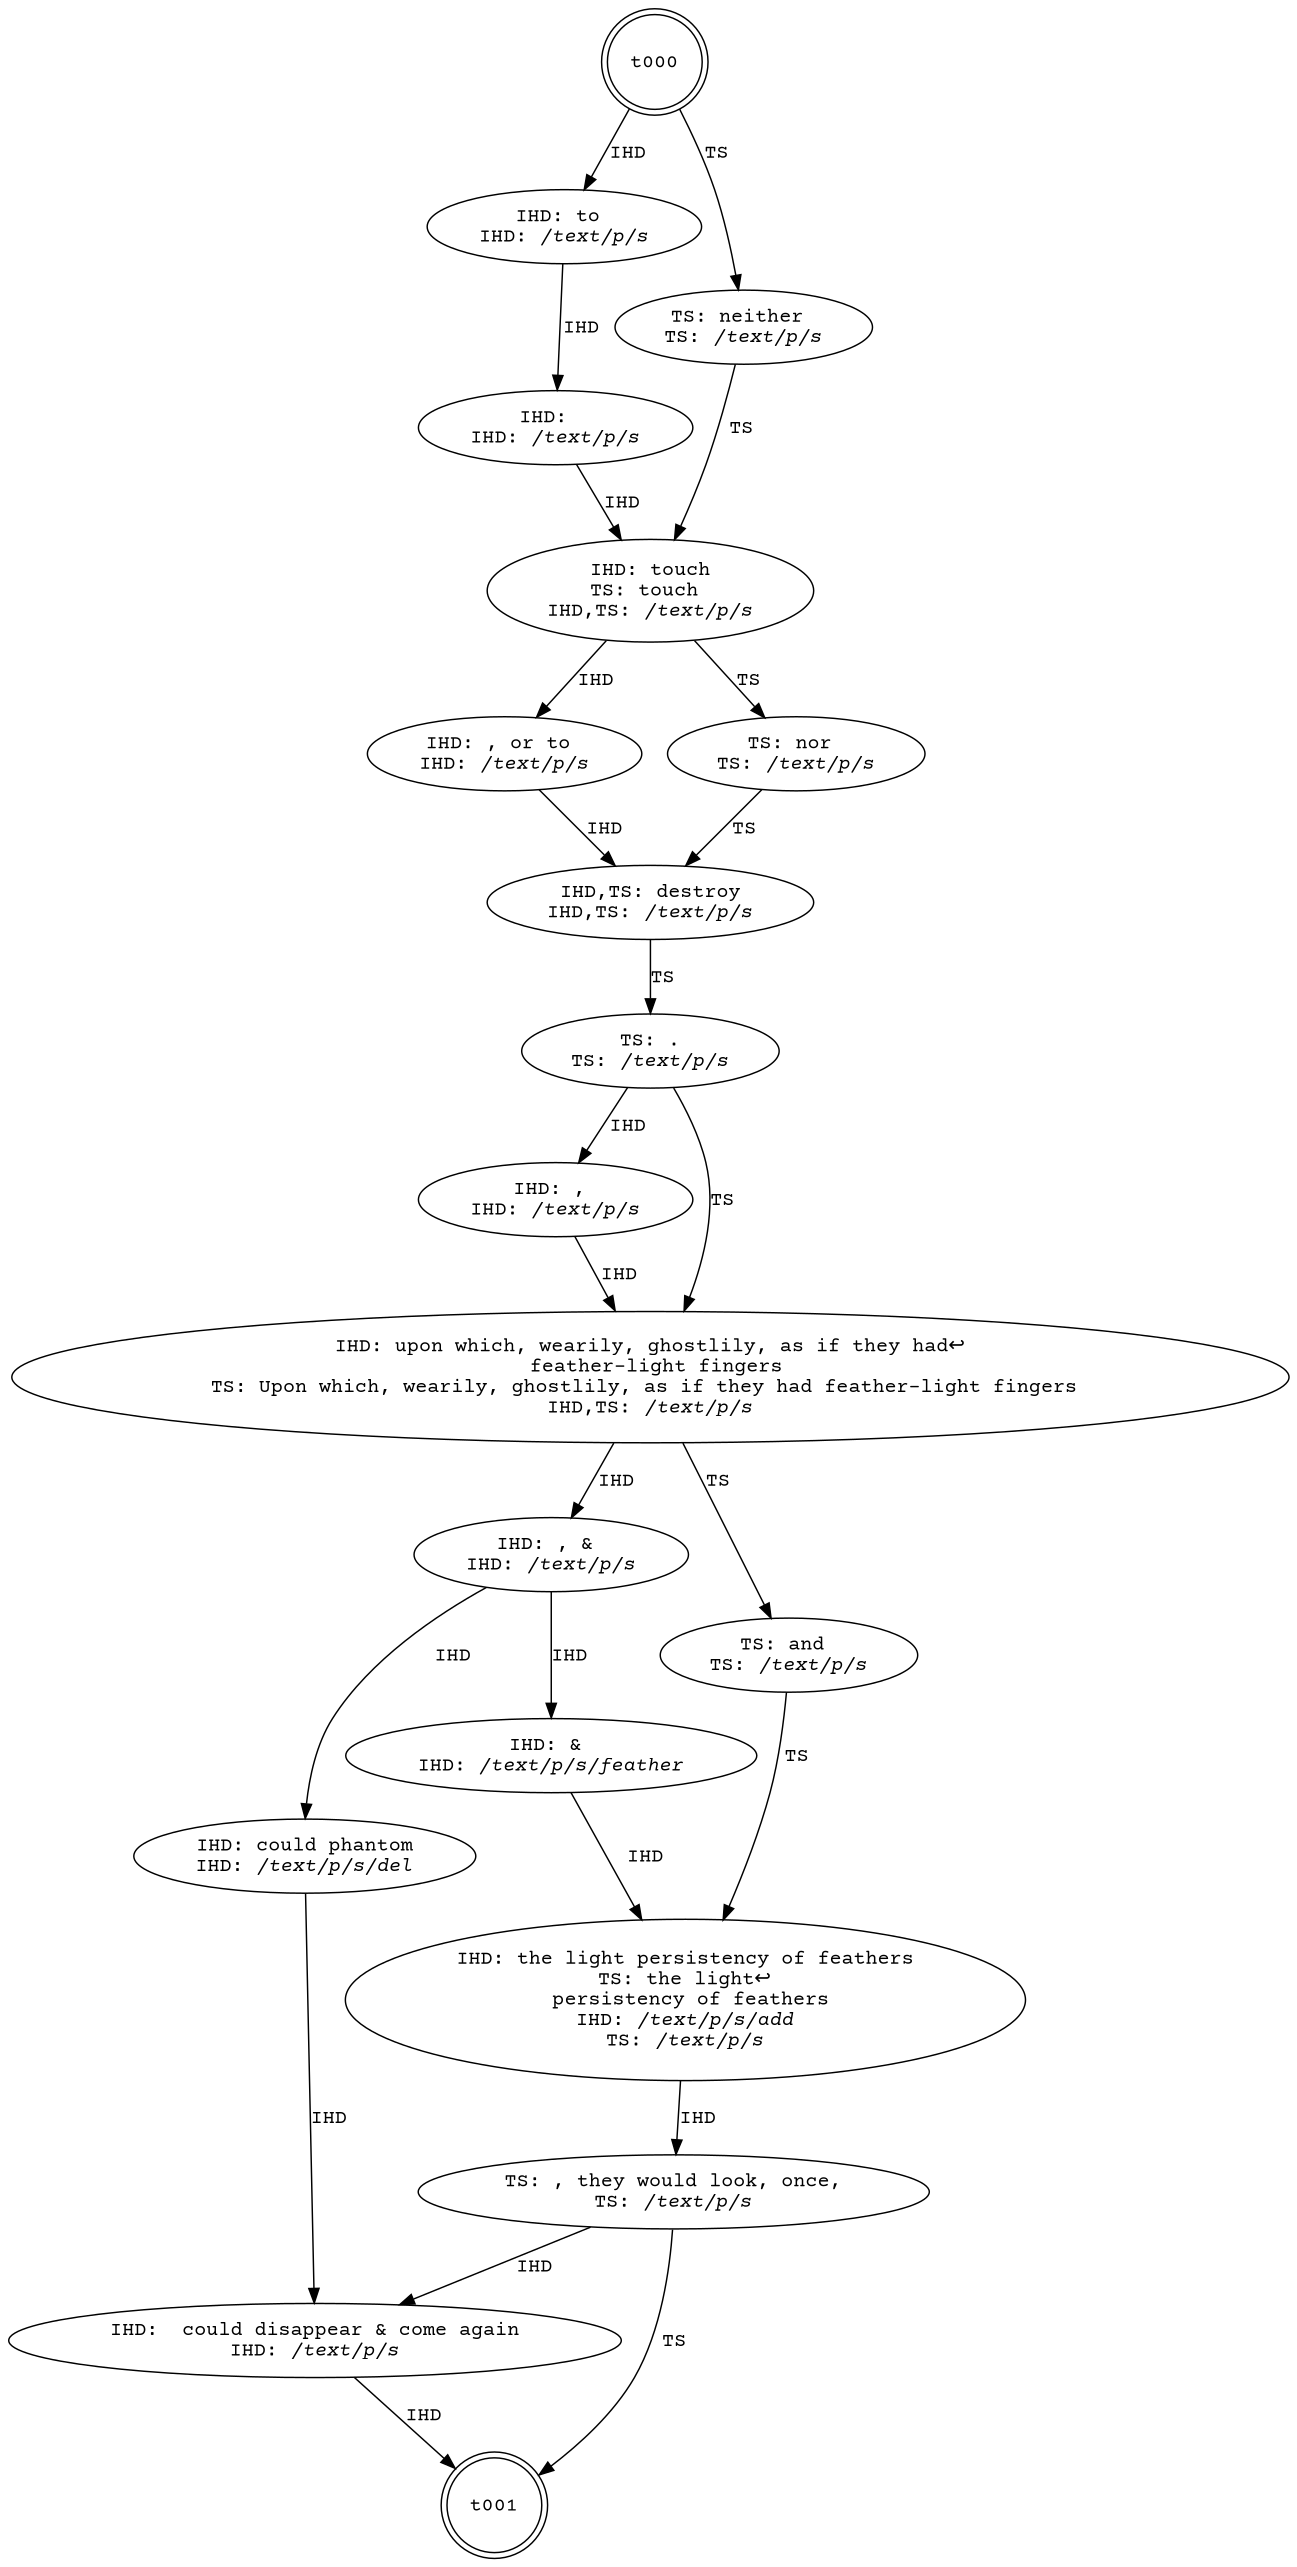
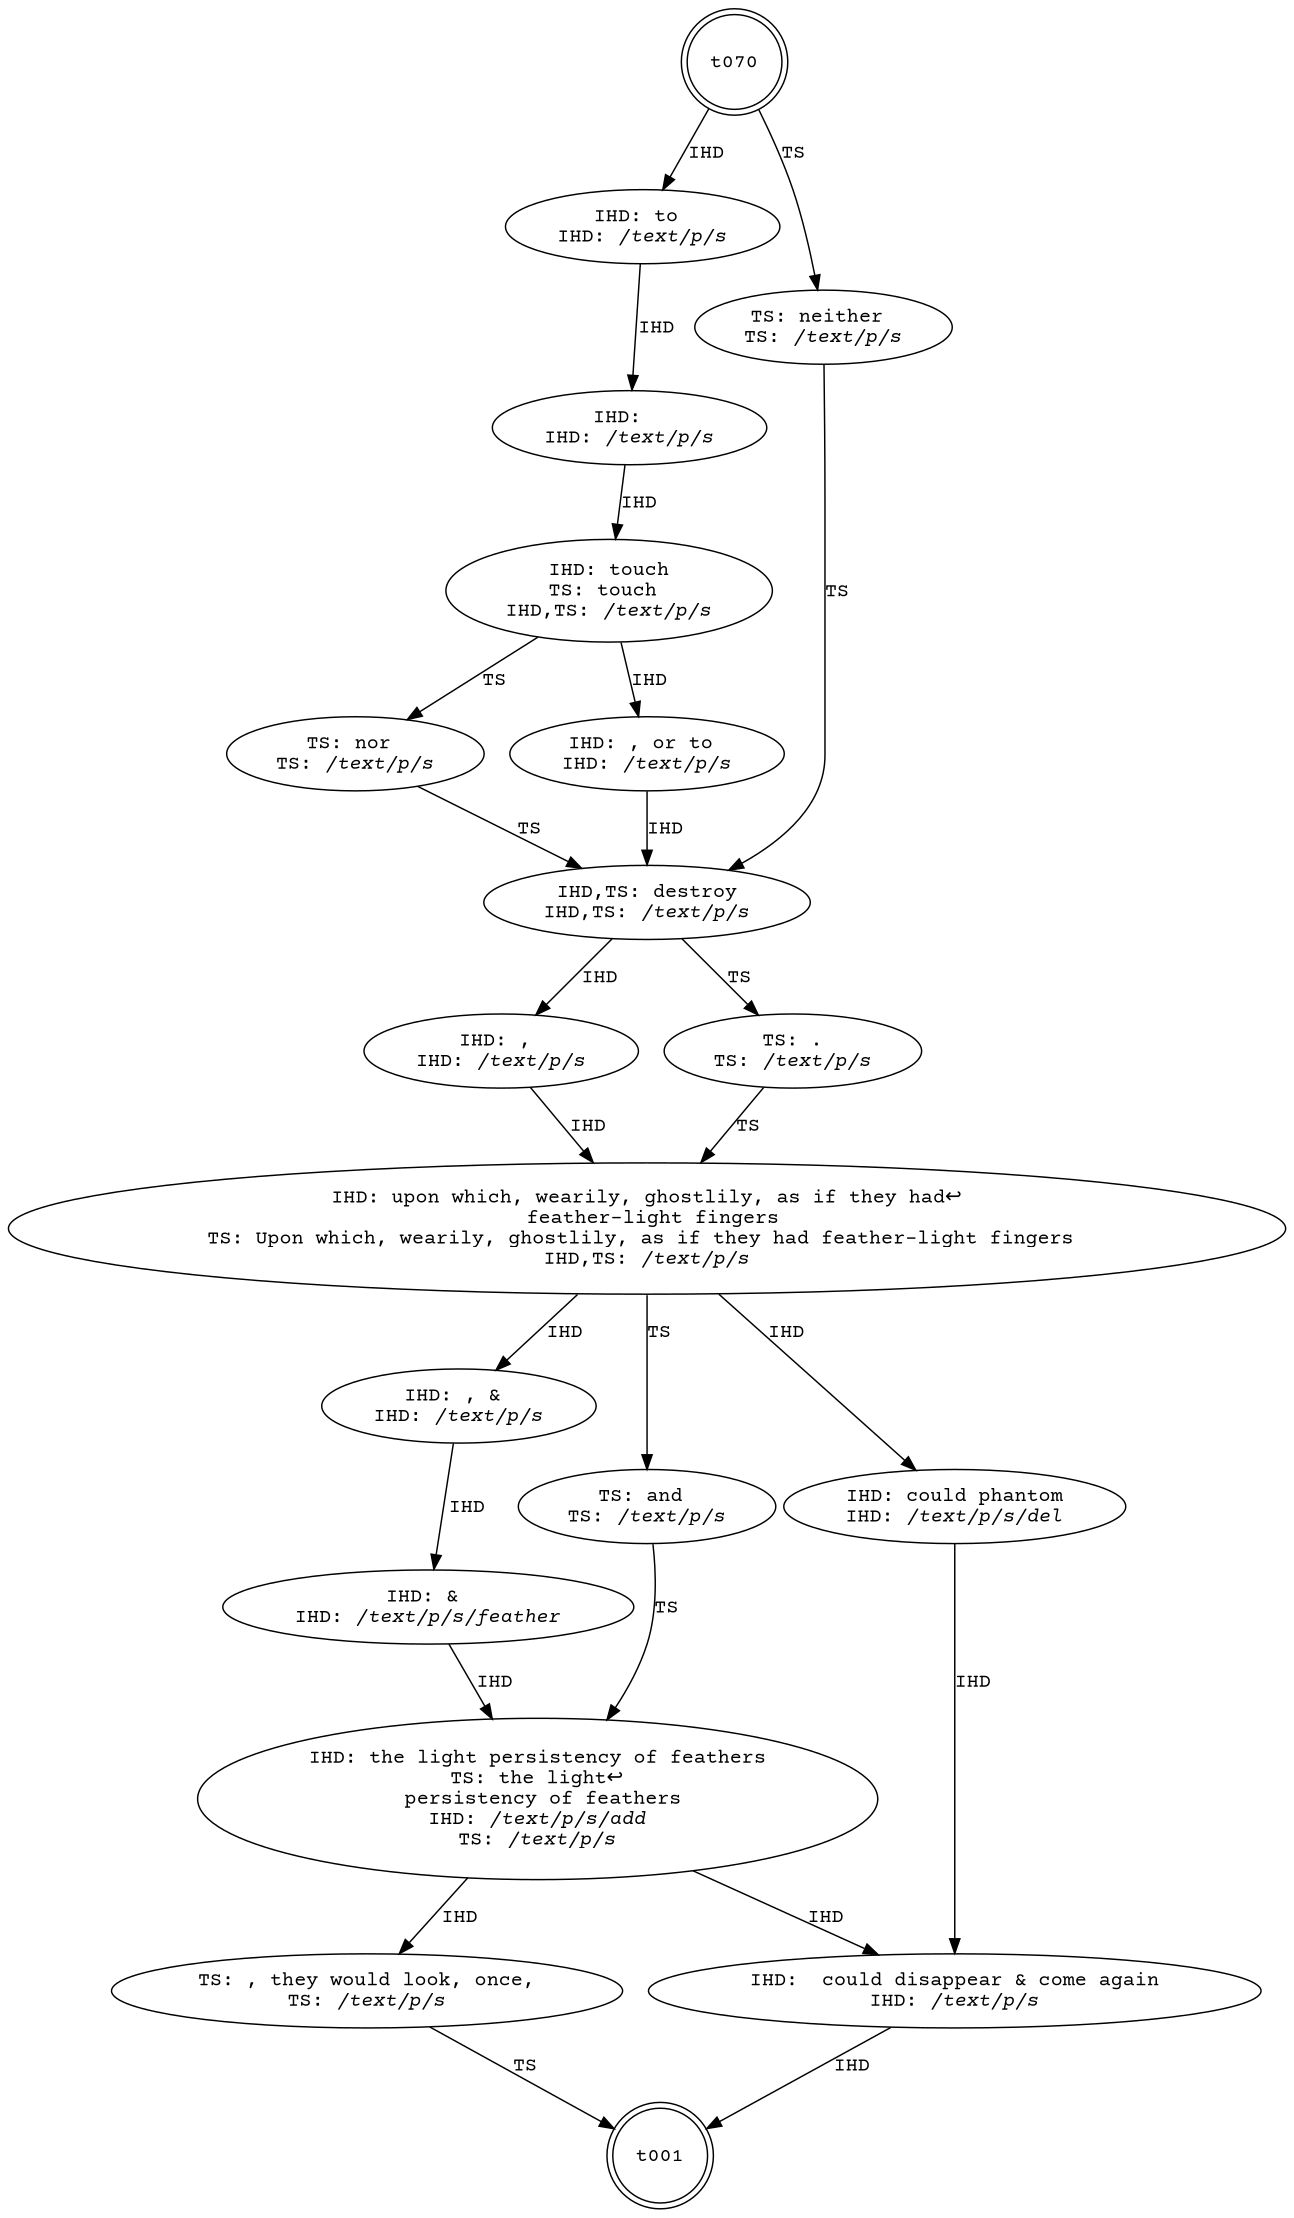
node "t000": label "t000" -> "t070"
edge "TS: neither" -> "IHD: touch": now "TS: neither" -> "IHD,TS: destroy"
edge "TS: ." -> "IHD: ,": now "IHD,TS: destroy" -> "IHD: ,"
edge "IHD: , &" -> "IHD: could phantom": now "IHD: upon which, wearily, ghostlily, as if they had↩" -> "IHD: could phantom"
edge "TS: , they would look, once," -> "IHD:  could disappear & come again": now "IHD: the light persistency of feathers" -> "IHD:  could disappear & come again"
